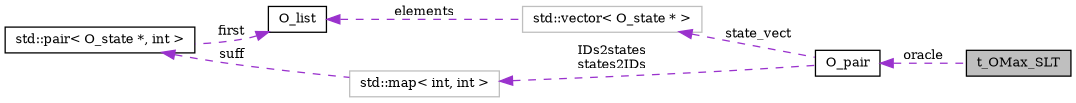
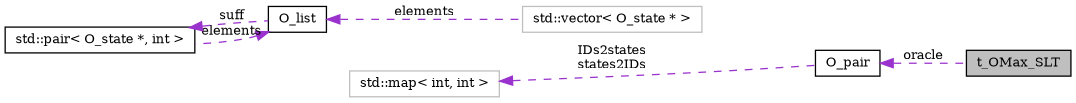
edge "std::pair< O_state *, int >" -> "O_list": label "first" -> "elements"
edge "O_pair" -> "std::vector< O_state * >": removed, label "state_vect"
edge "std::map< int, int >" -> "std::pair< O_state *, int >": now "O_list" -> "std::pair< O_state *, int >"
